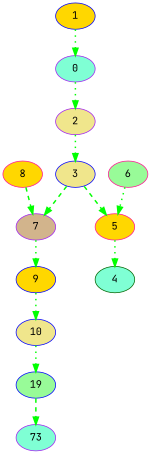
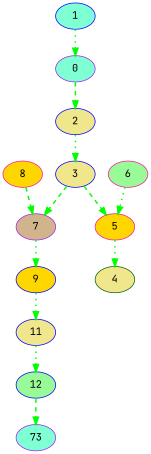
node "1": fillcolor gold -> aquamarine
edge "0" -> "2": style dotted -> dashed
node "2": color purple -> blue
node "4": fillcolor aquamarine -> khaki
node "10": label "10" -> "11"
node "19": label "19" -> "12"
